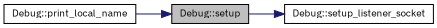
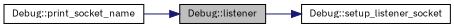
node "Debug::print_local_name": label "Debug::print_local_name" -> "Debug::print_socket_name"
node "Debug::setup": label "Debug::setup" -> "Debug::listener"
